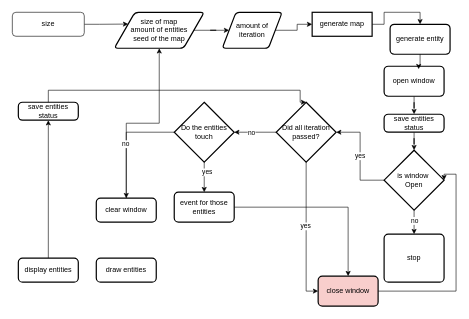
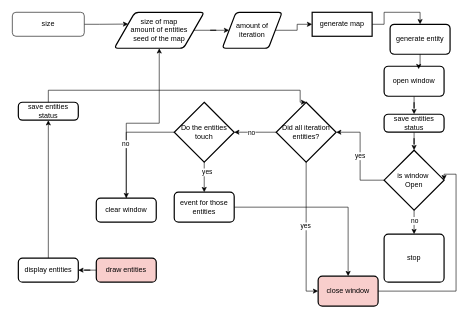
node "Did all iteration passed?": label "Did all iteration passed?" -> "Did all iteration entities?"
edge "draw entities" -> "display entities": added
node "draw entities": fillcolor #ffffff -> #f8cecc
